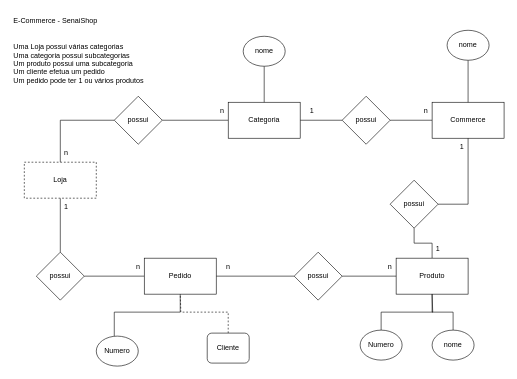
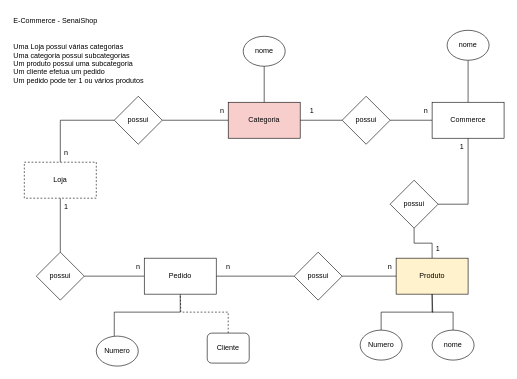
node "Categoria": fillcolor #ffffff -> #f8cecc
node "Produto": fillcolor #ffffff -> #fff2cc
